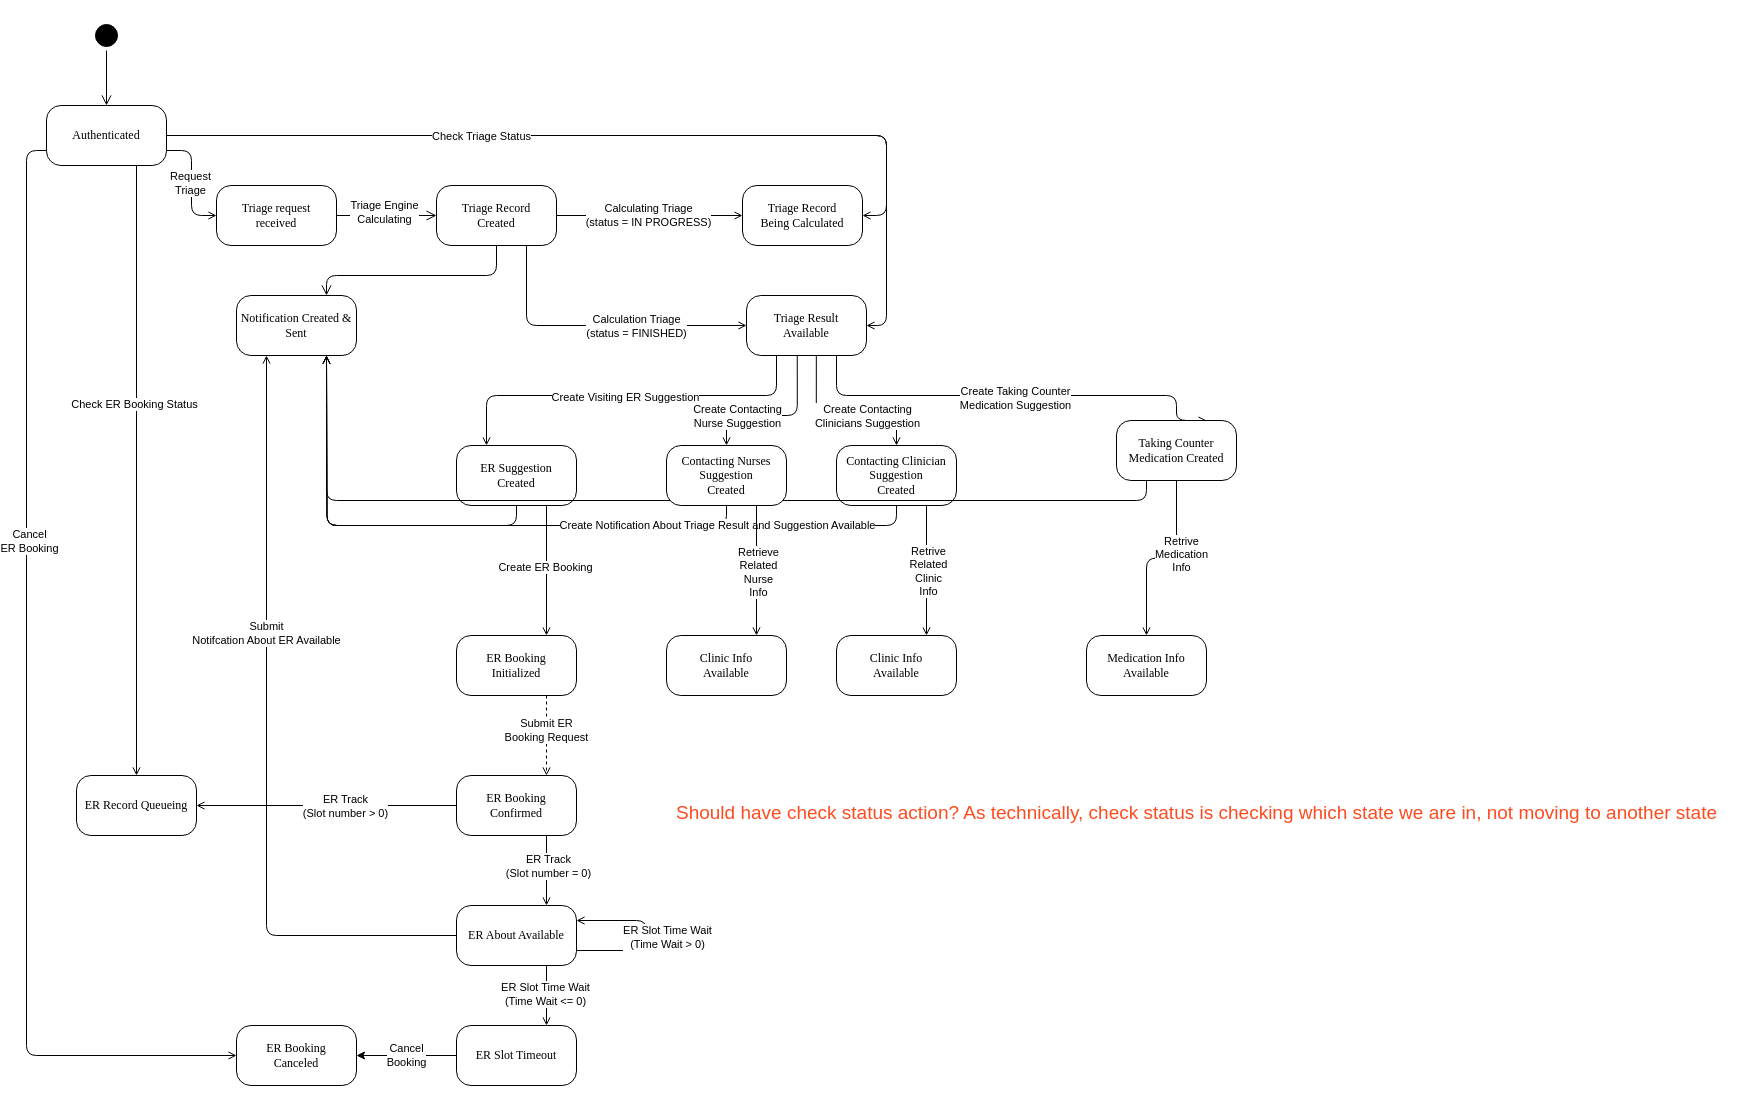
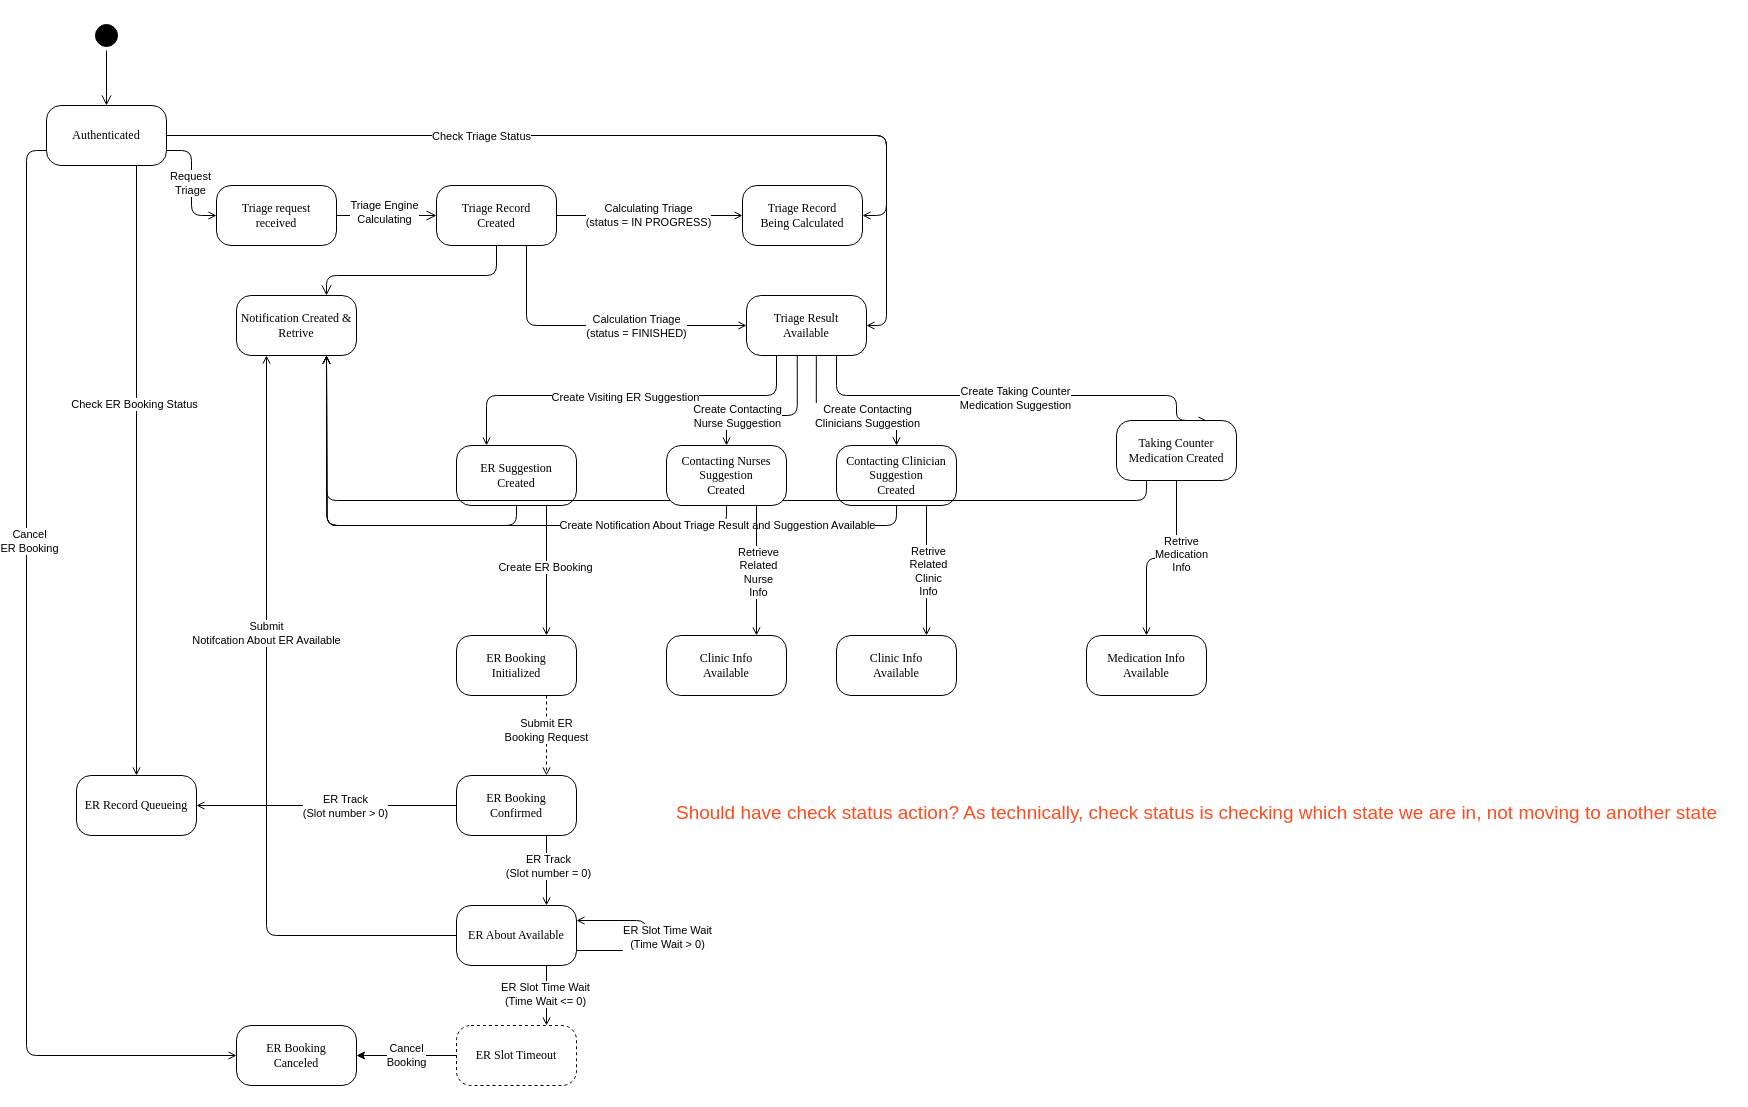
node "Notification Created & Sent": label "Notification Created & Sent" -> "Notification Created & Retrive"
node "ER Slot Timeout": style solid -> dashed
